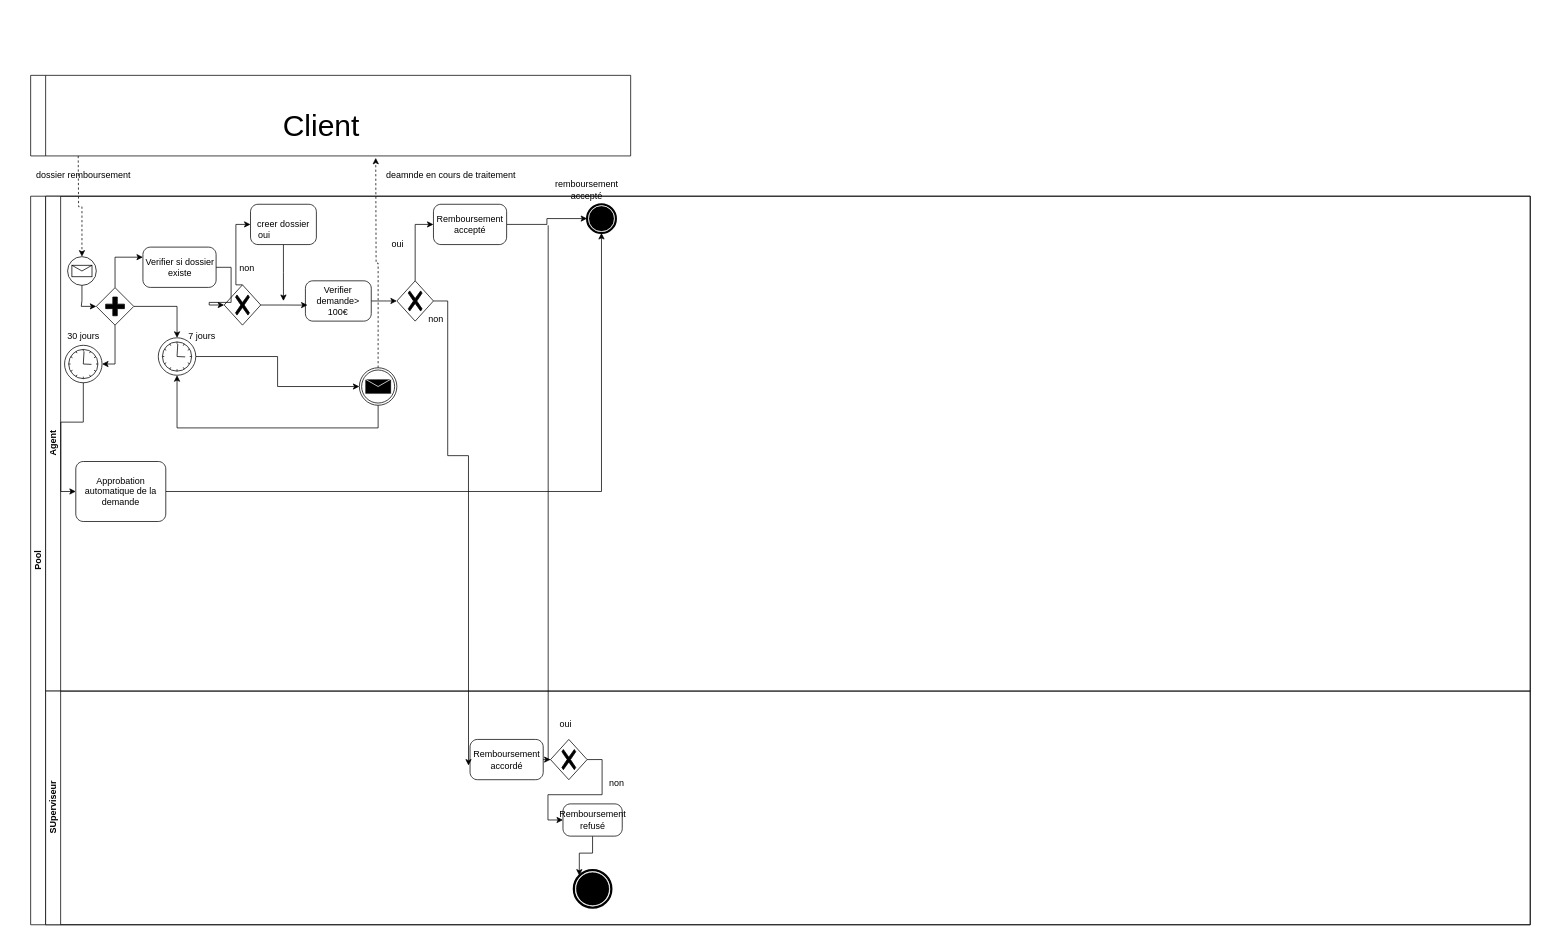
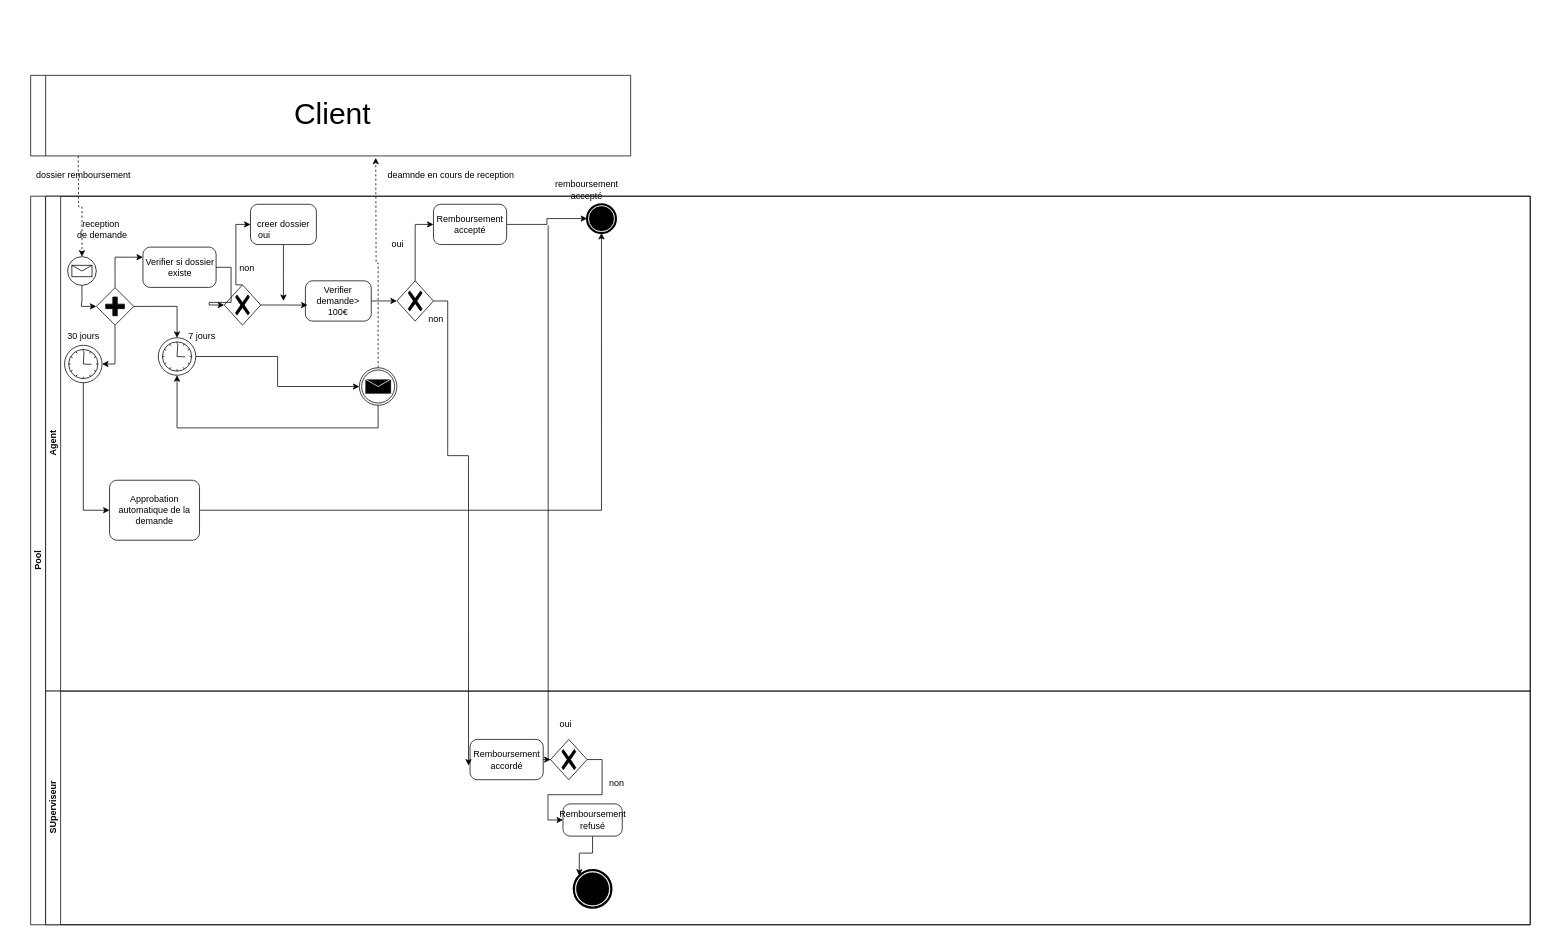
node "Client": moved (321, 125) -> (332, 114)
node "deamnde en cours de traitement": label "deamnde en cours de traitement" -> "deamnde en cours de reception"
node "reception de demande": added
node "Approbation automatique de la demande": moved (120, 492) -> (154, 510)
